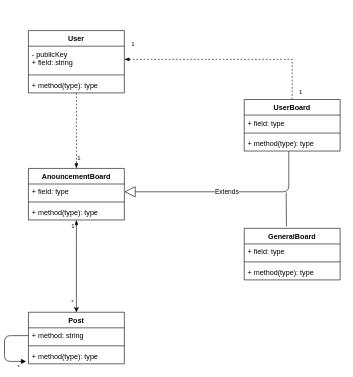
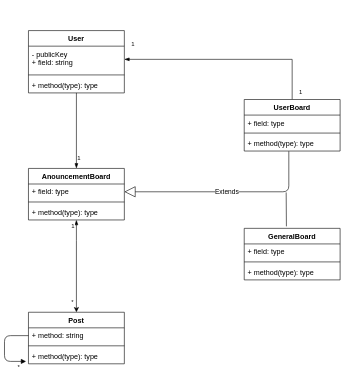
edge "UserBoard" -> "- publicKey + field: string": style dashed -> solid
edge "User" -> "AnouncementBoard": style dashed -> solid
